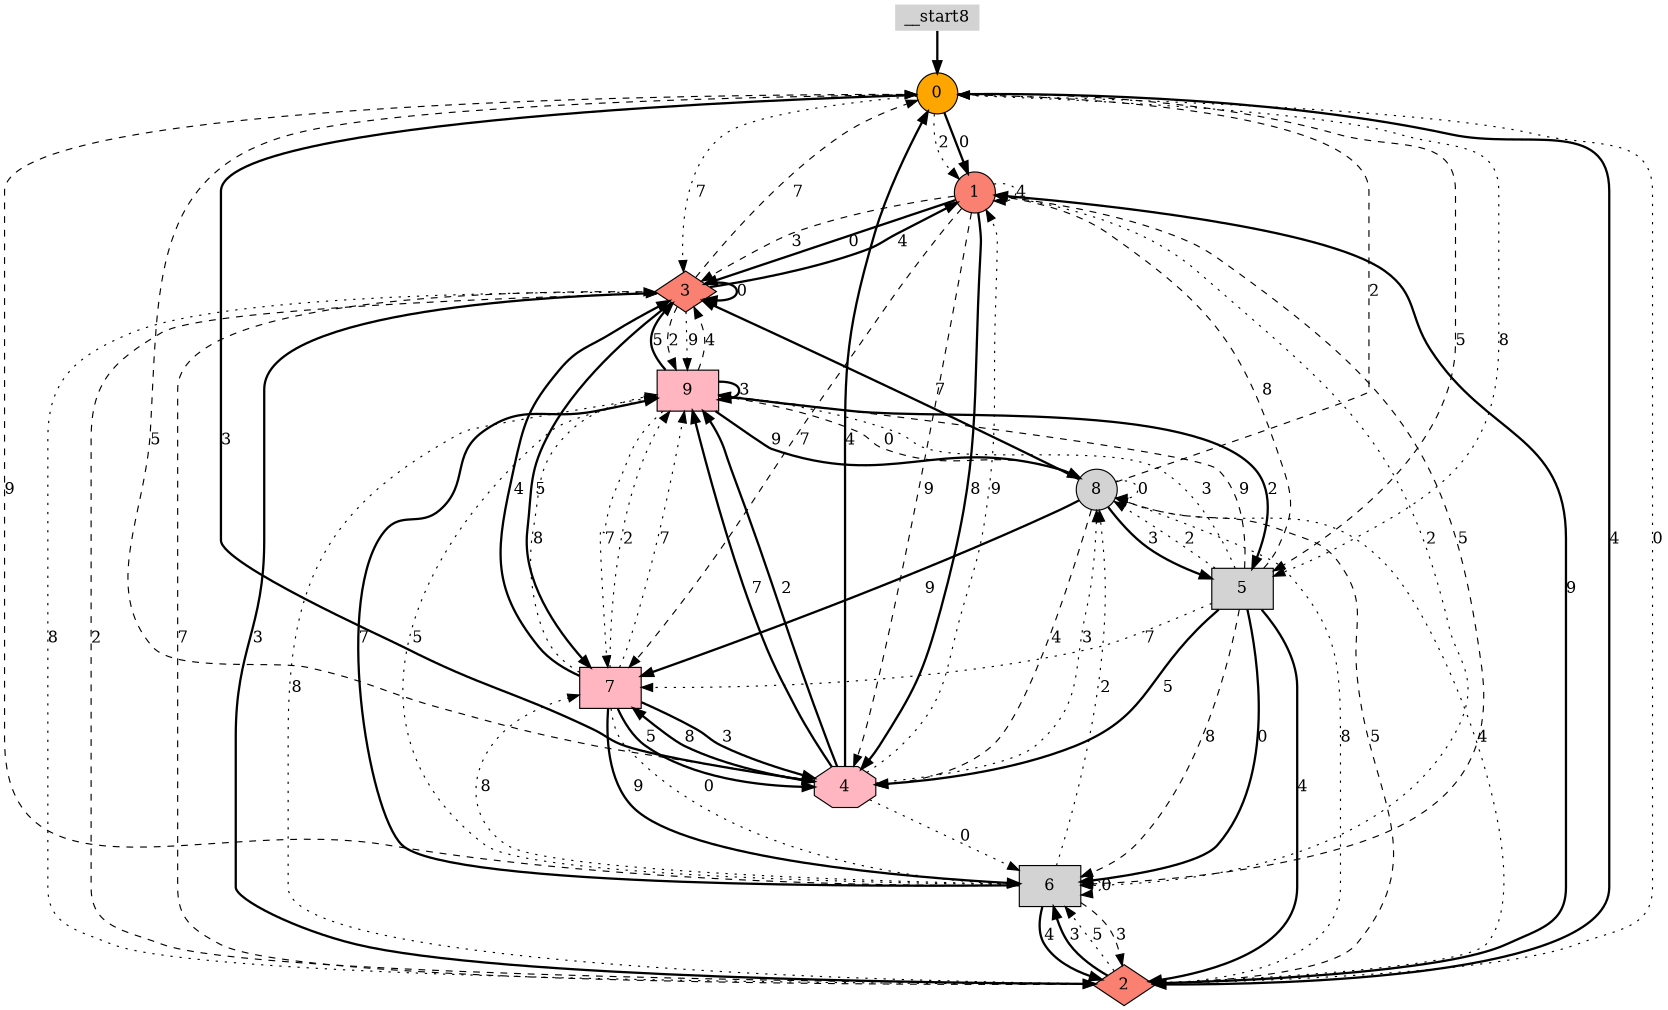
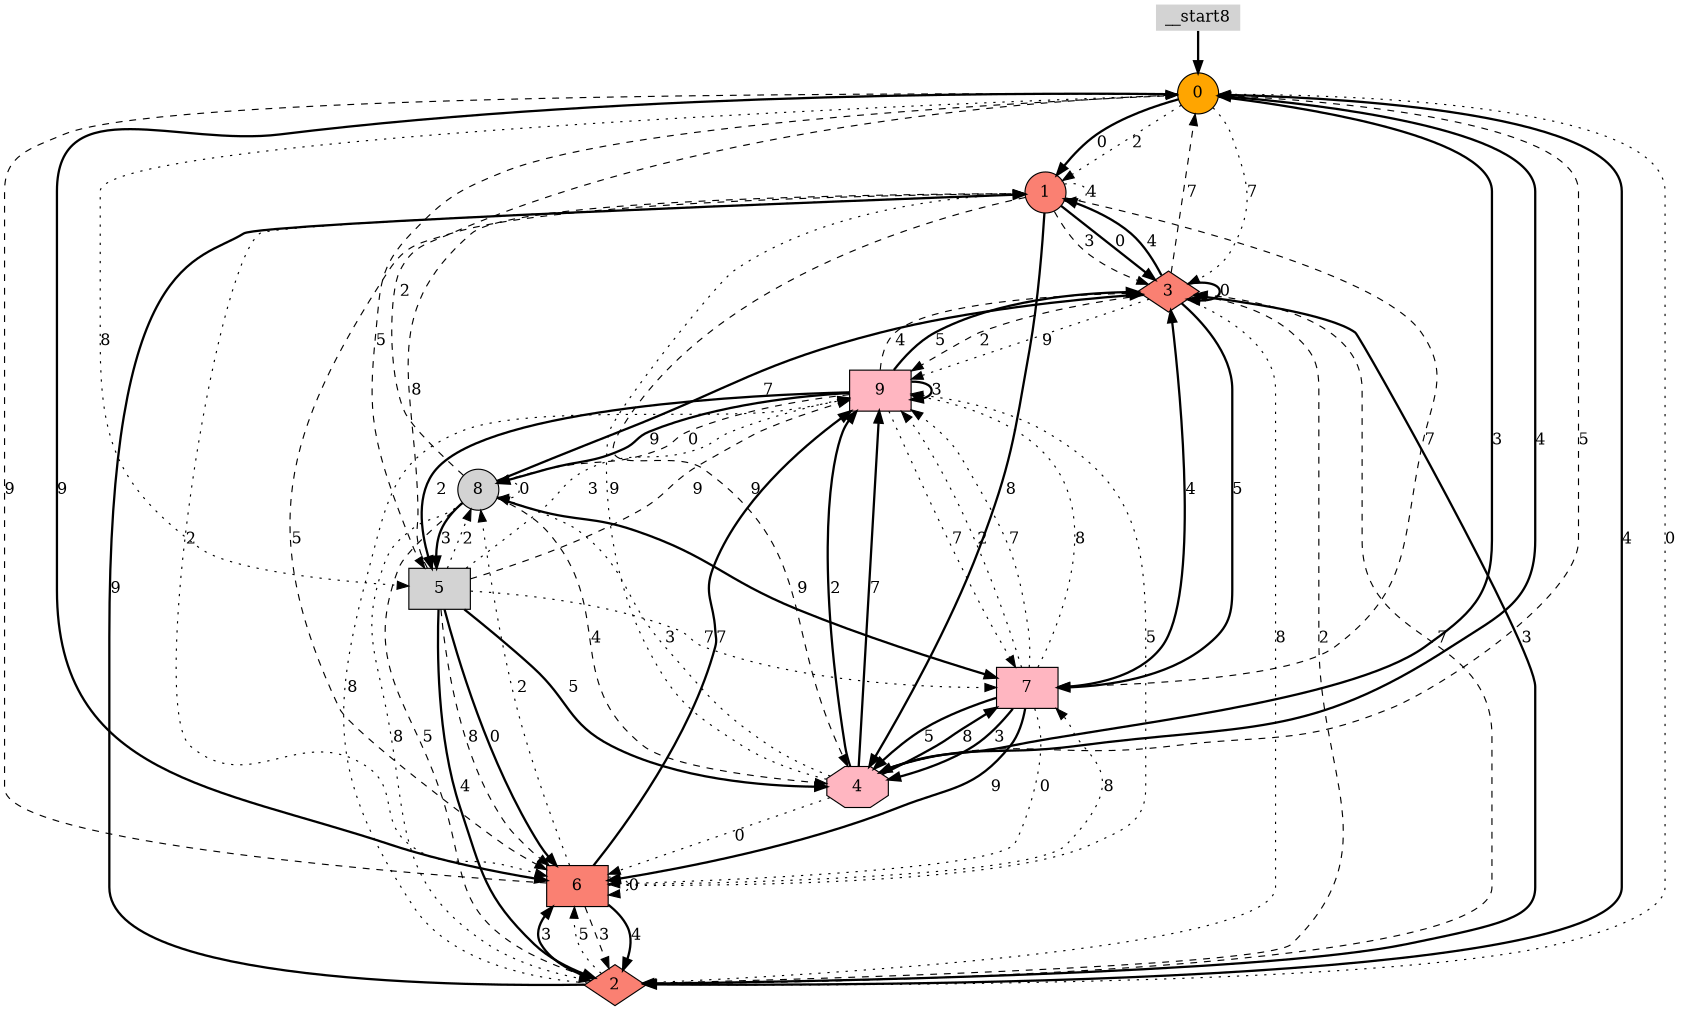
edge "0" -> "6": added, label "9"
edge "2" -> "8": removed, label "4"
node "6": fillcolor lightgrey -> salmon
